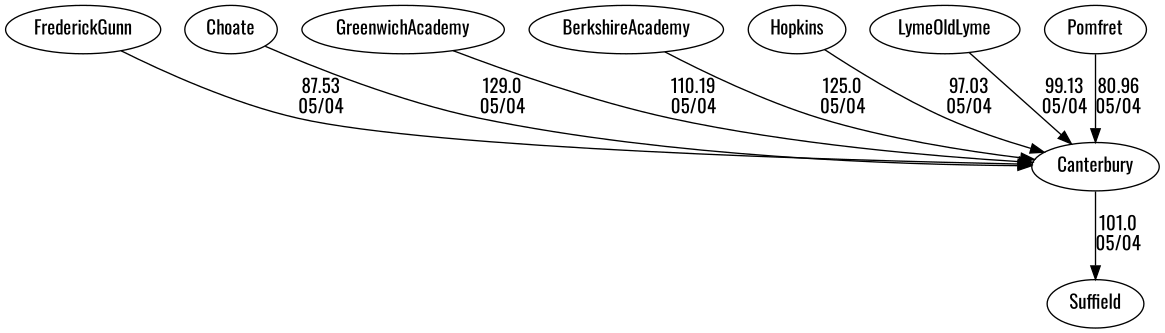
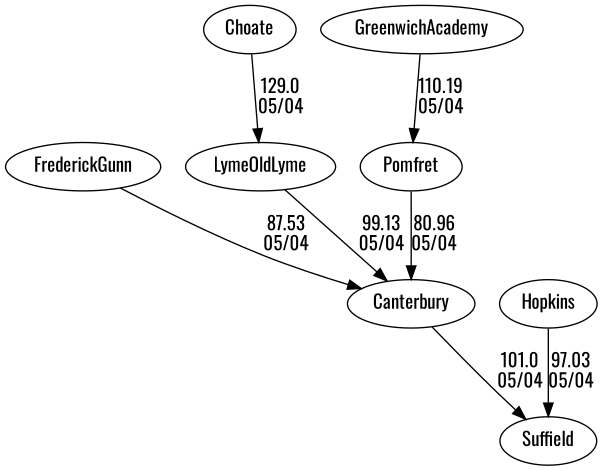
node "BerkshireAcademy": removed
edge "Hopkins" -> "Canterbury": now "Hopkins" -> "Suffield"
edge "GreenwichAcademy" -> "Canterbury": now "GreenwichAcademy" -> "Pomfret"
edge "Choate" -> "Canterbury": now "Choate" -> "LymeOldLyme"
